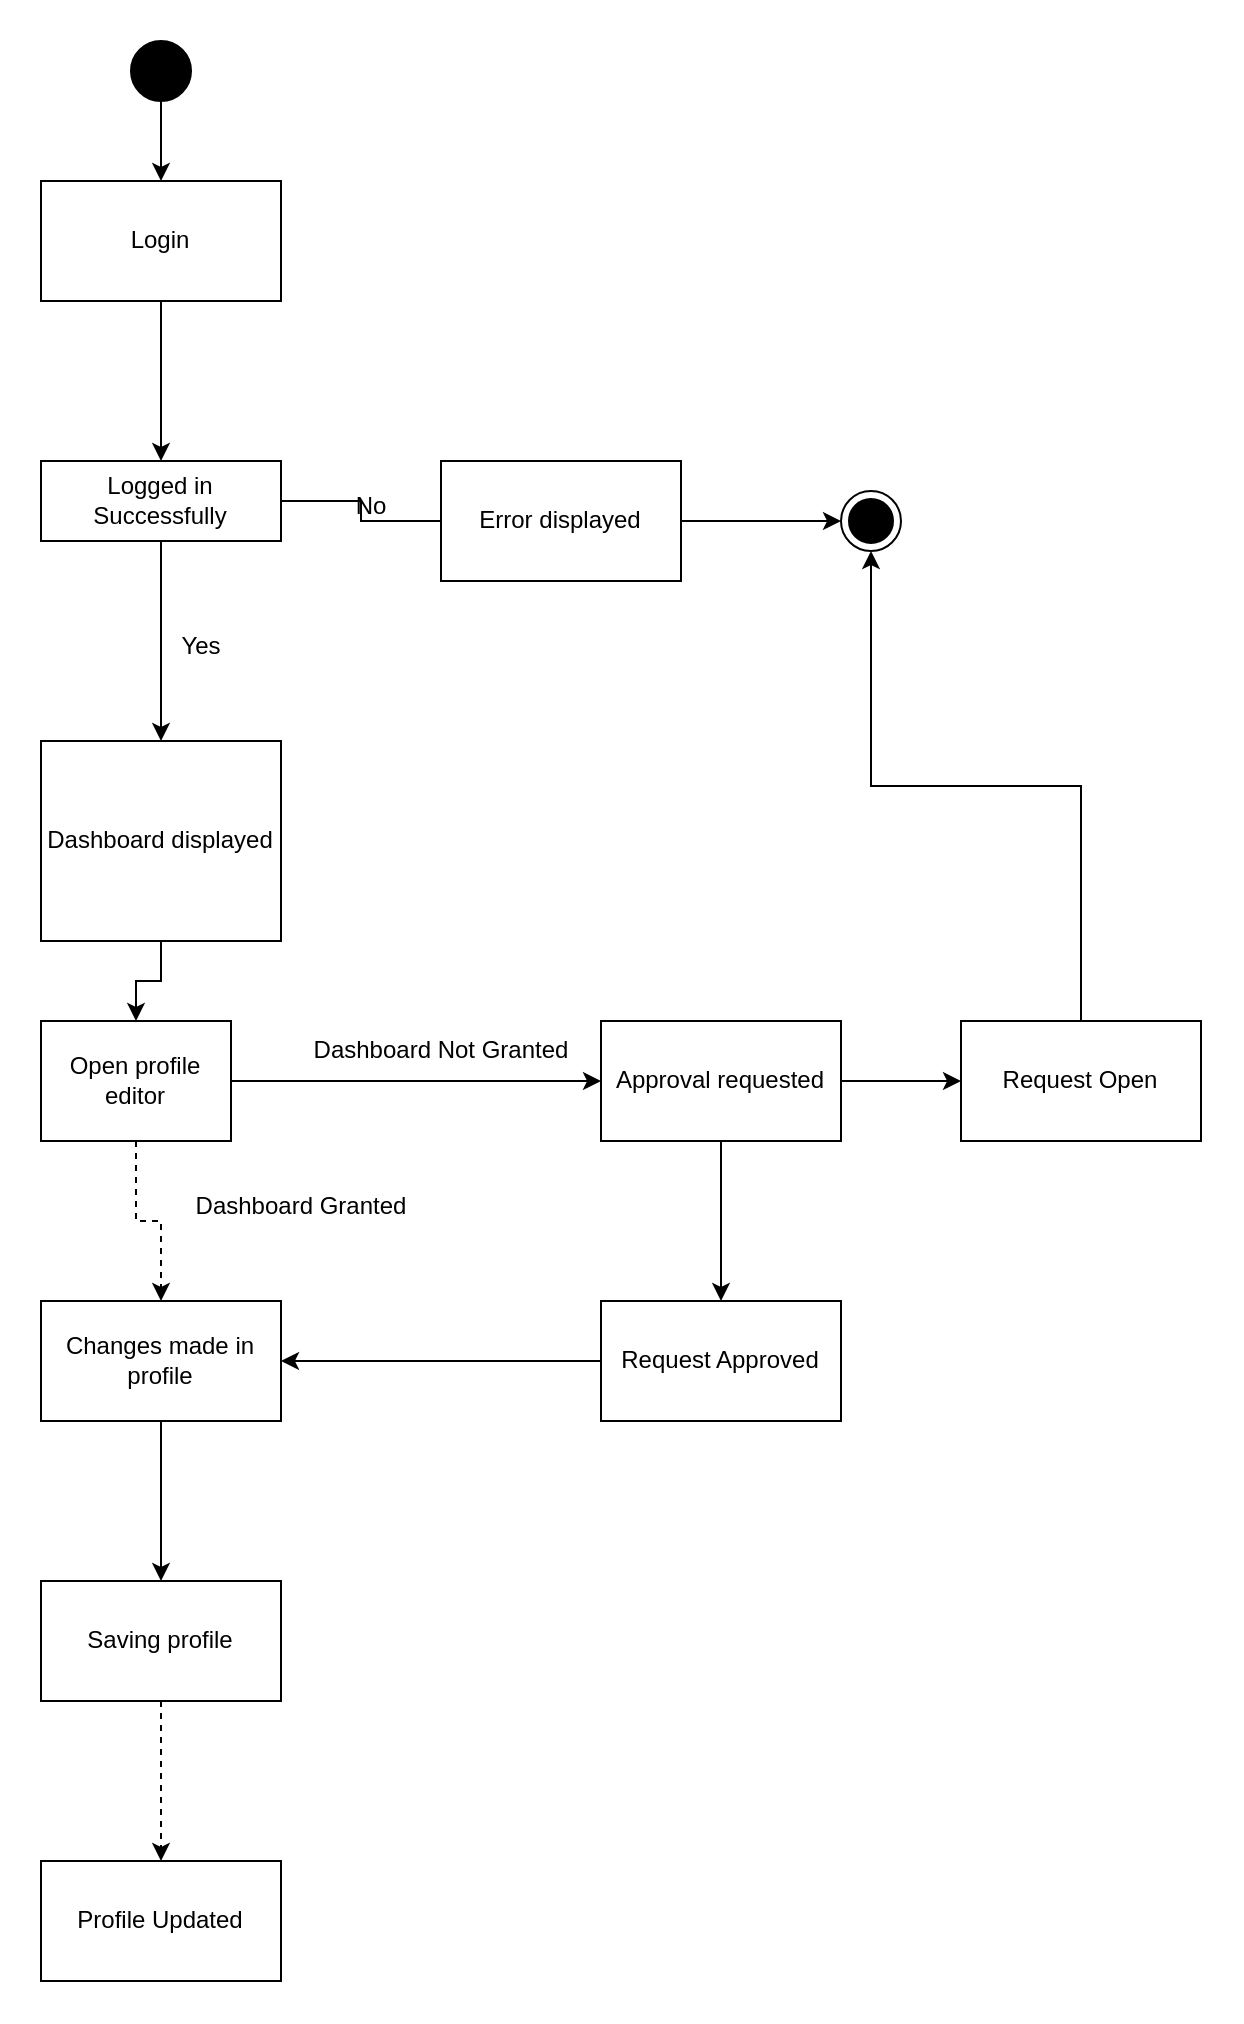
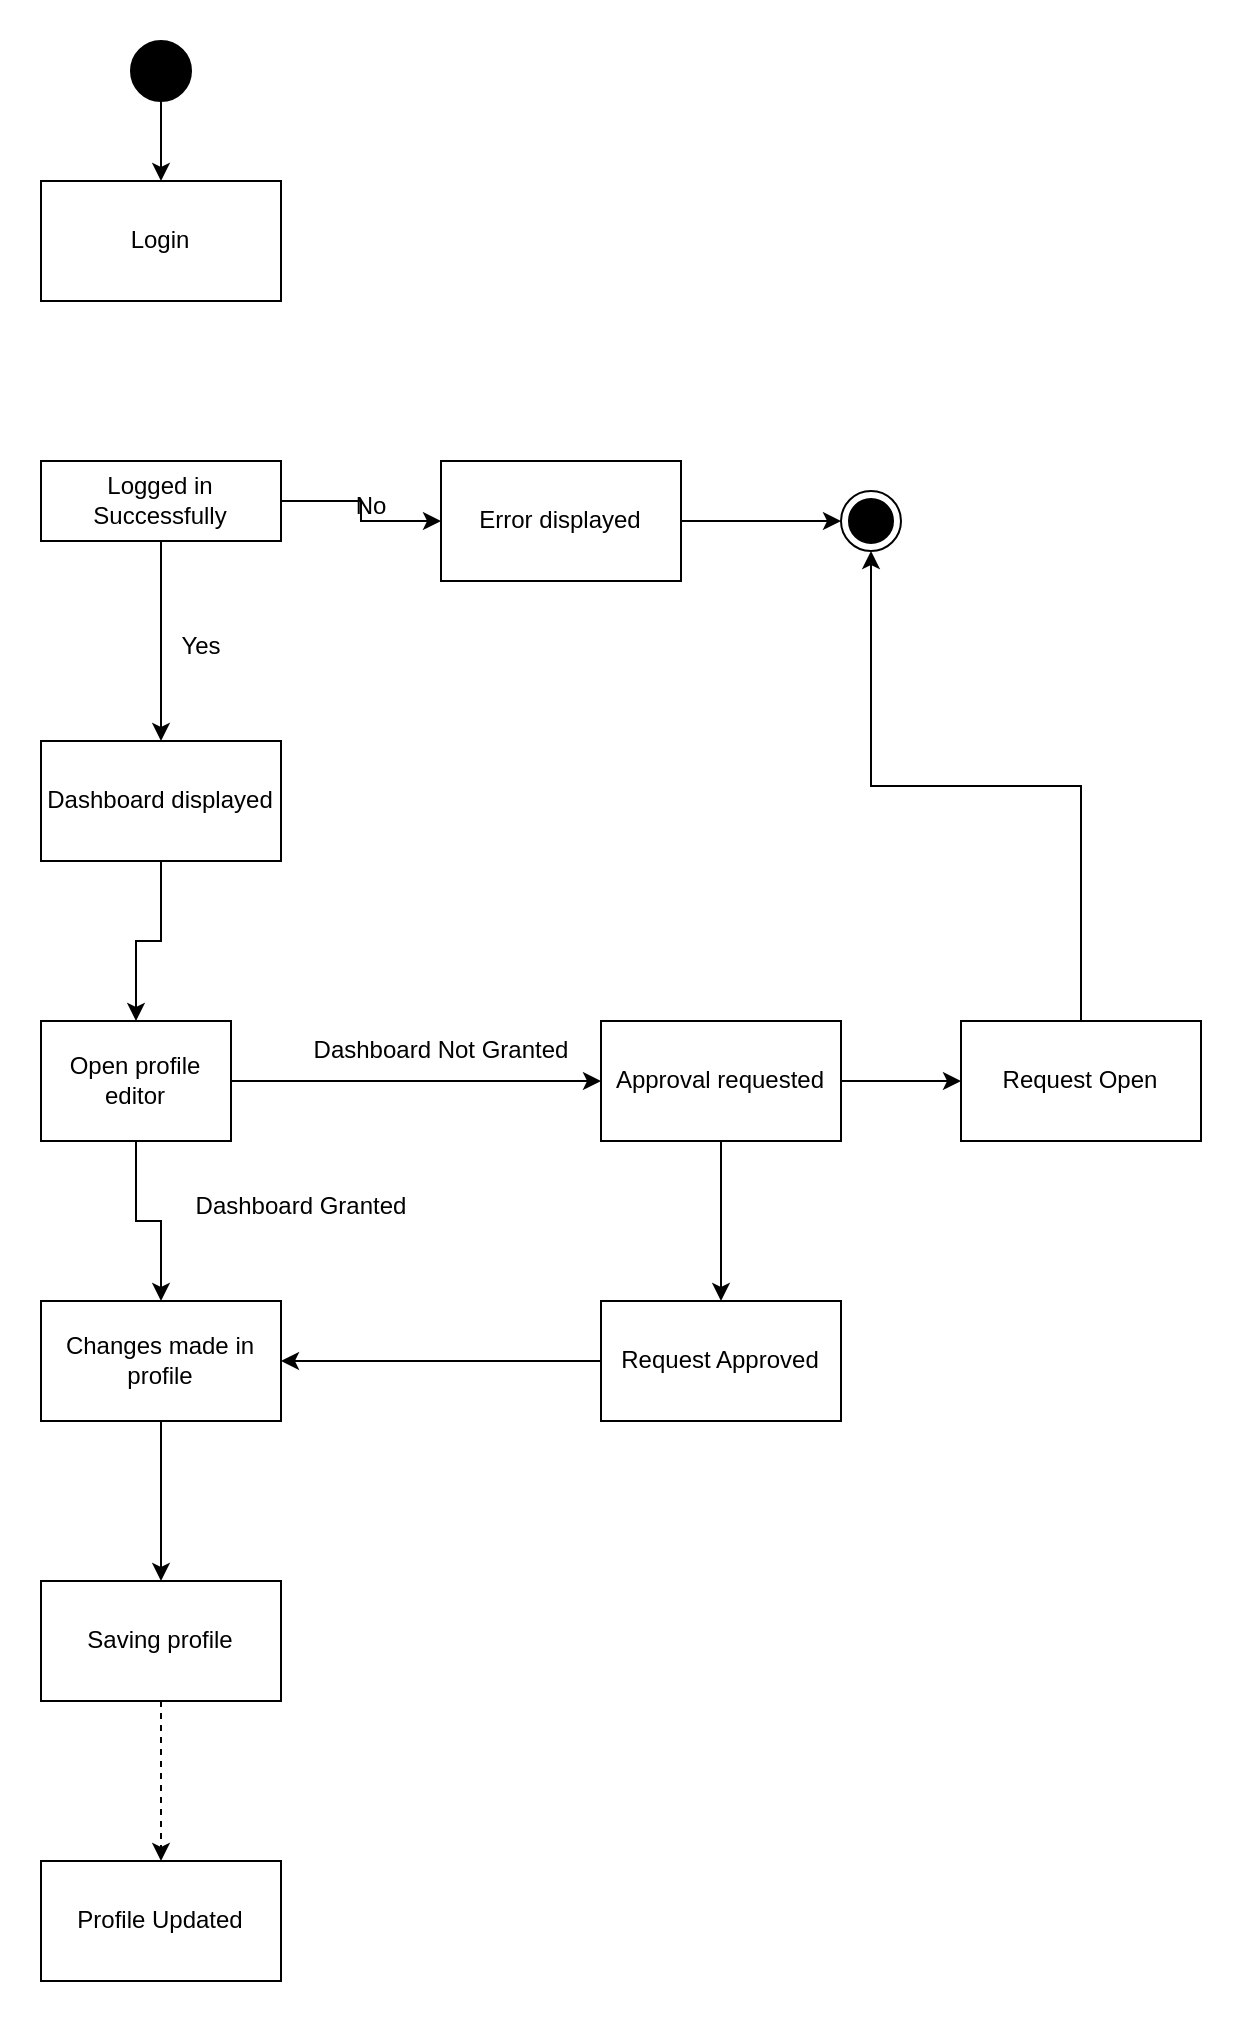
edge "Login" -> "Logged in Successfully": removed
edge "Logged in Successfully" -- "Error displayed": arrowhead none -> classic
node "Dashboard displayed": size 240x200 -> 240x120
edge "Open profile editor" -> "Changes made in profile": style dashed -> solid
